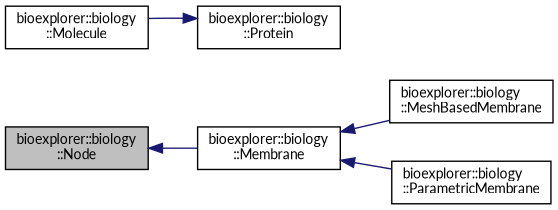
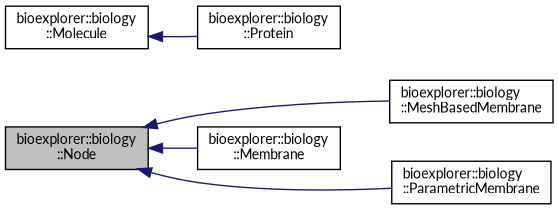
edge "bioexplorer::biology ::Molecule" -> "bioexplorer::biology ::Protein": reversed
edge "bioexplorer::biology ::MeshBasedMembrane" -> "bioexplorer::biology ::Membrane": now "bioexplorer::biology ::MeshBasedMembrane" -> "bioexplorer::biology ::Node"
edge "bioexplorer::biology ::ParametricMembrane" -> "bioexplorer::biology ::Membrane": now "bioexplorer::biology ::ParametricMembrane" -> "bioexplorer::biology ::Node"
